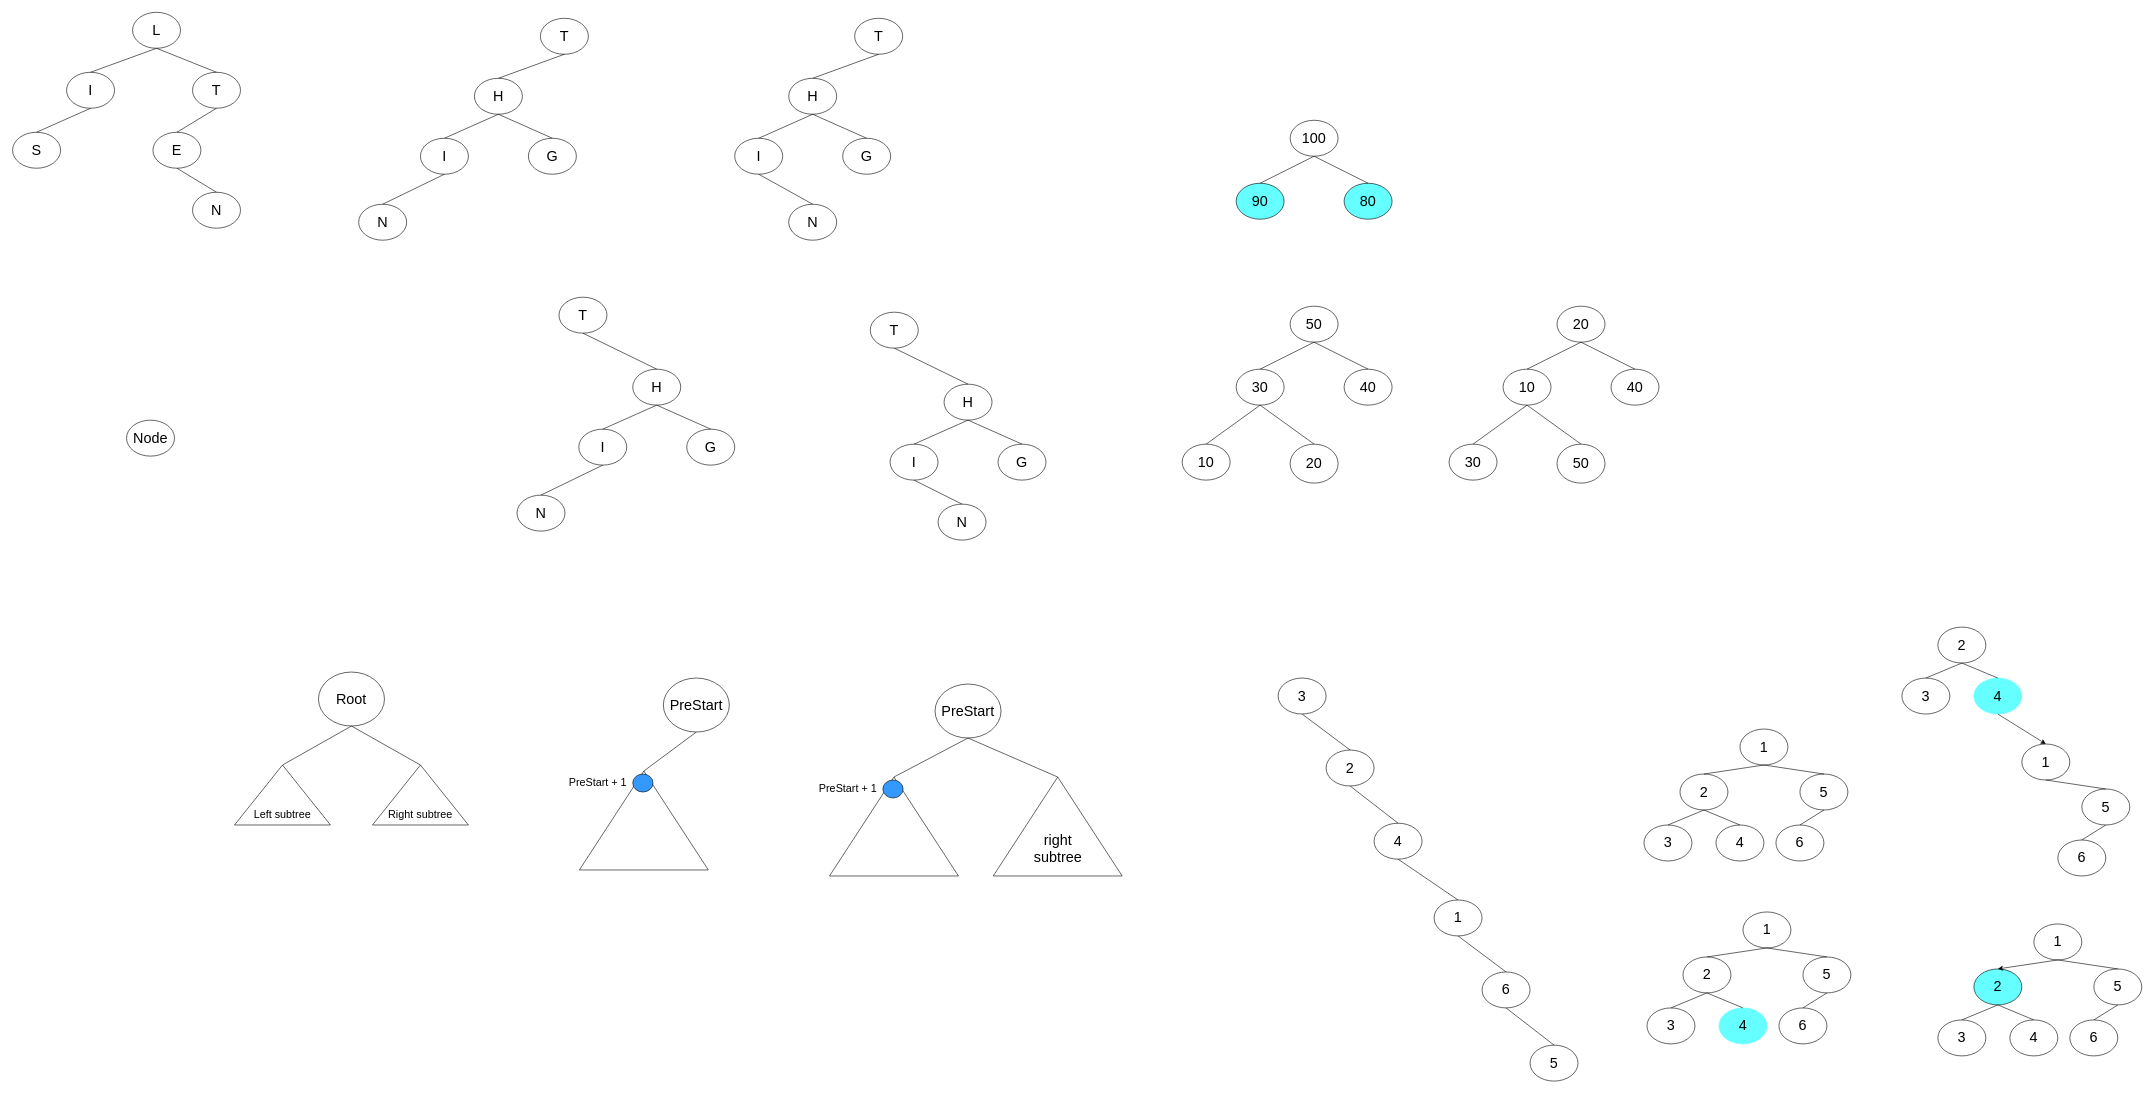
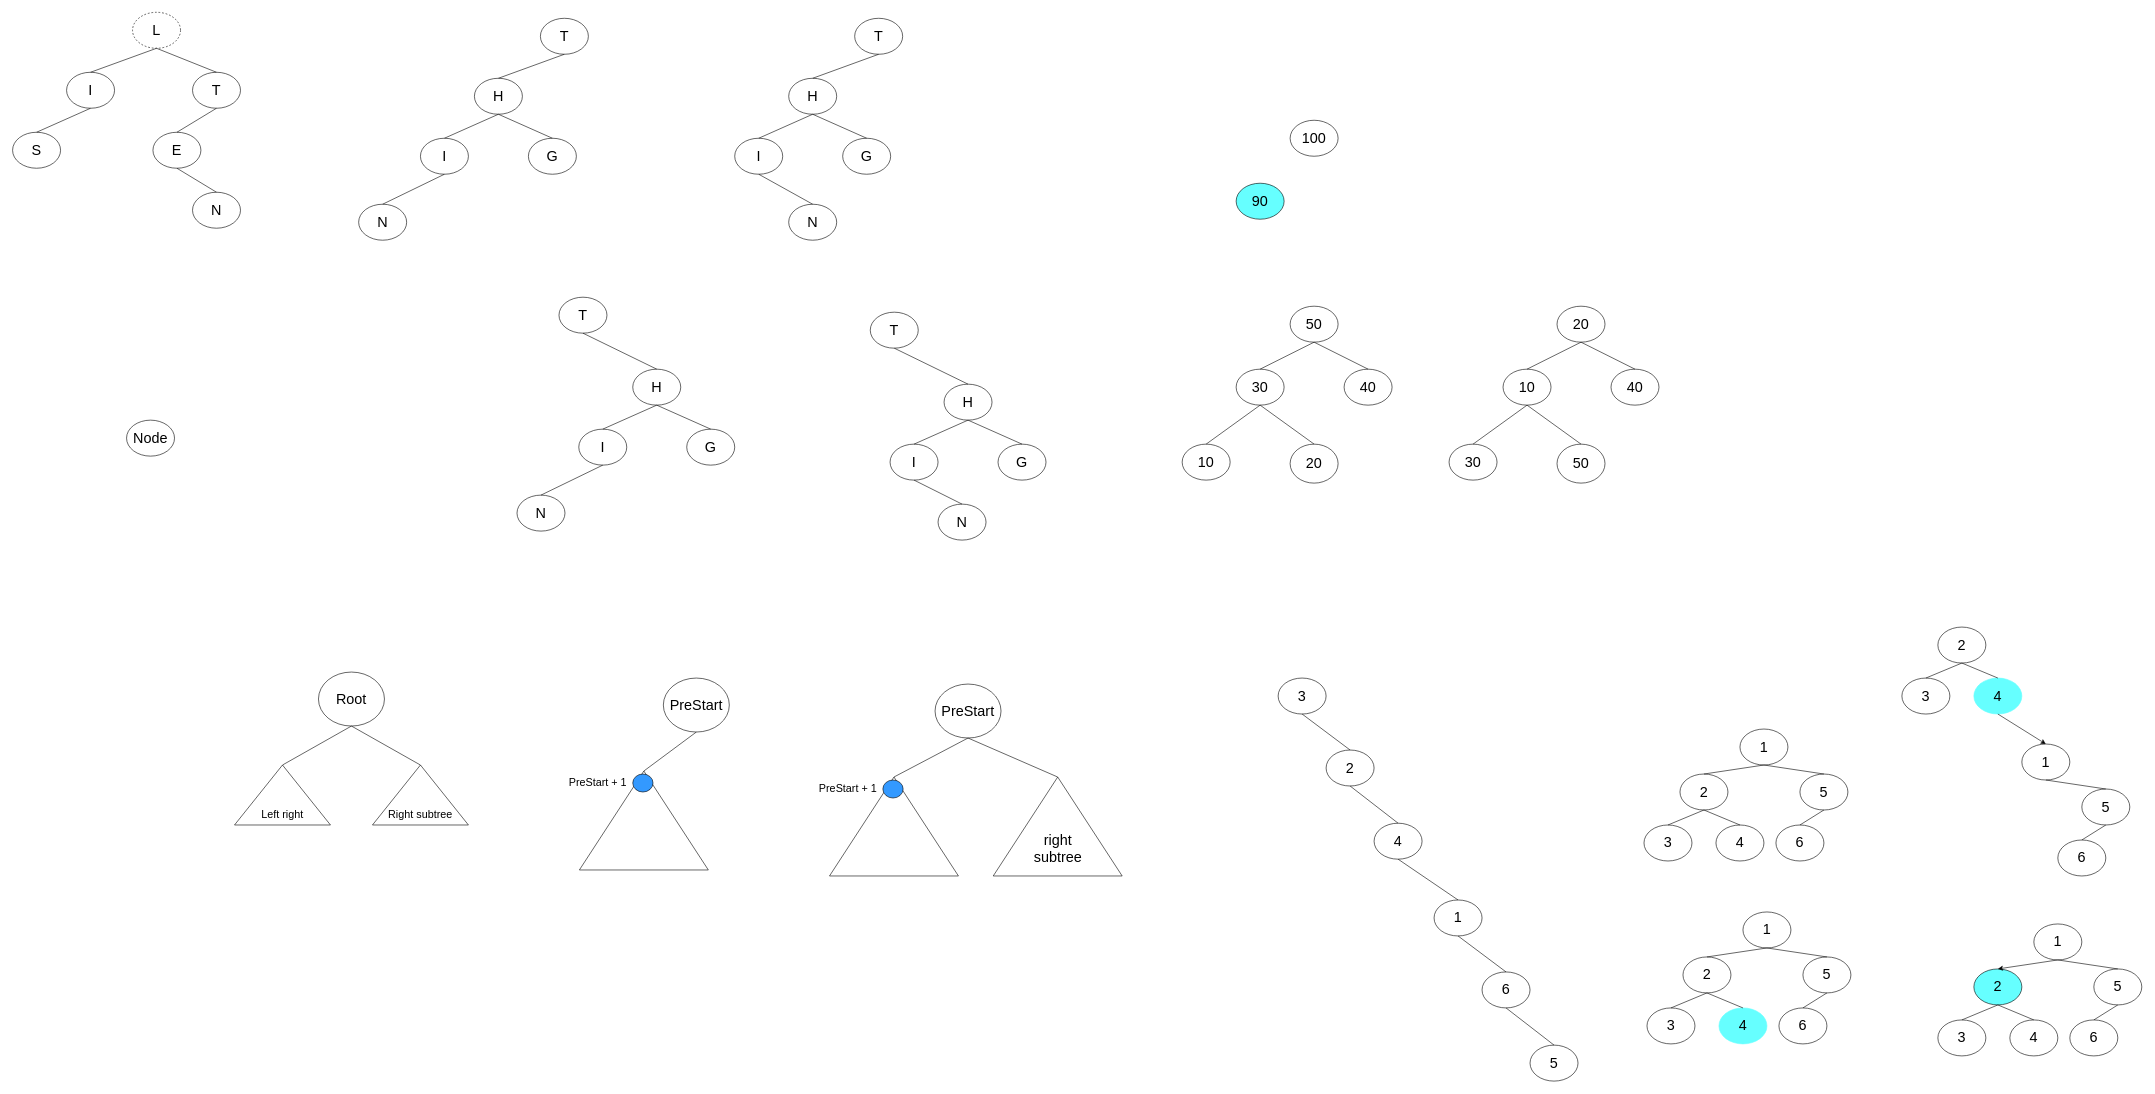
node "L": style solid -> dashed
edge "100" -- "90": removed
edge "100" -- "80": removed
node "80": removed
node "Left subtree": label "Left subtree" -> "Left right"
